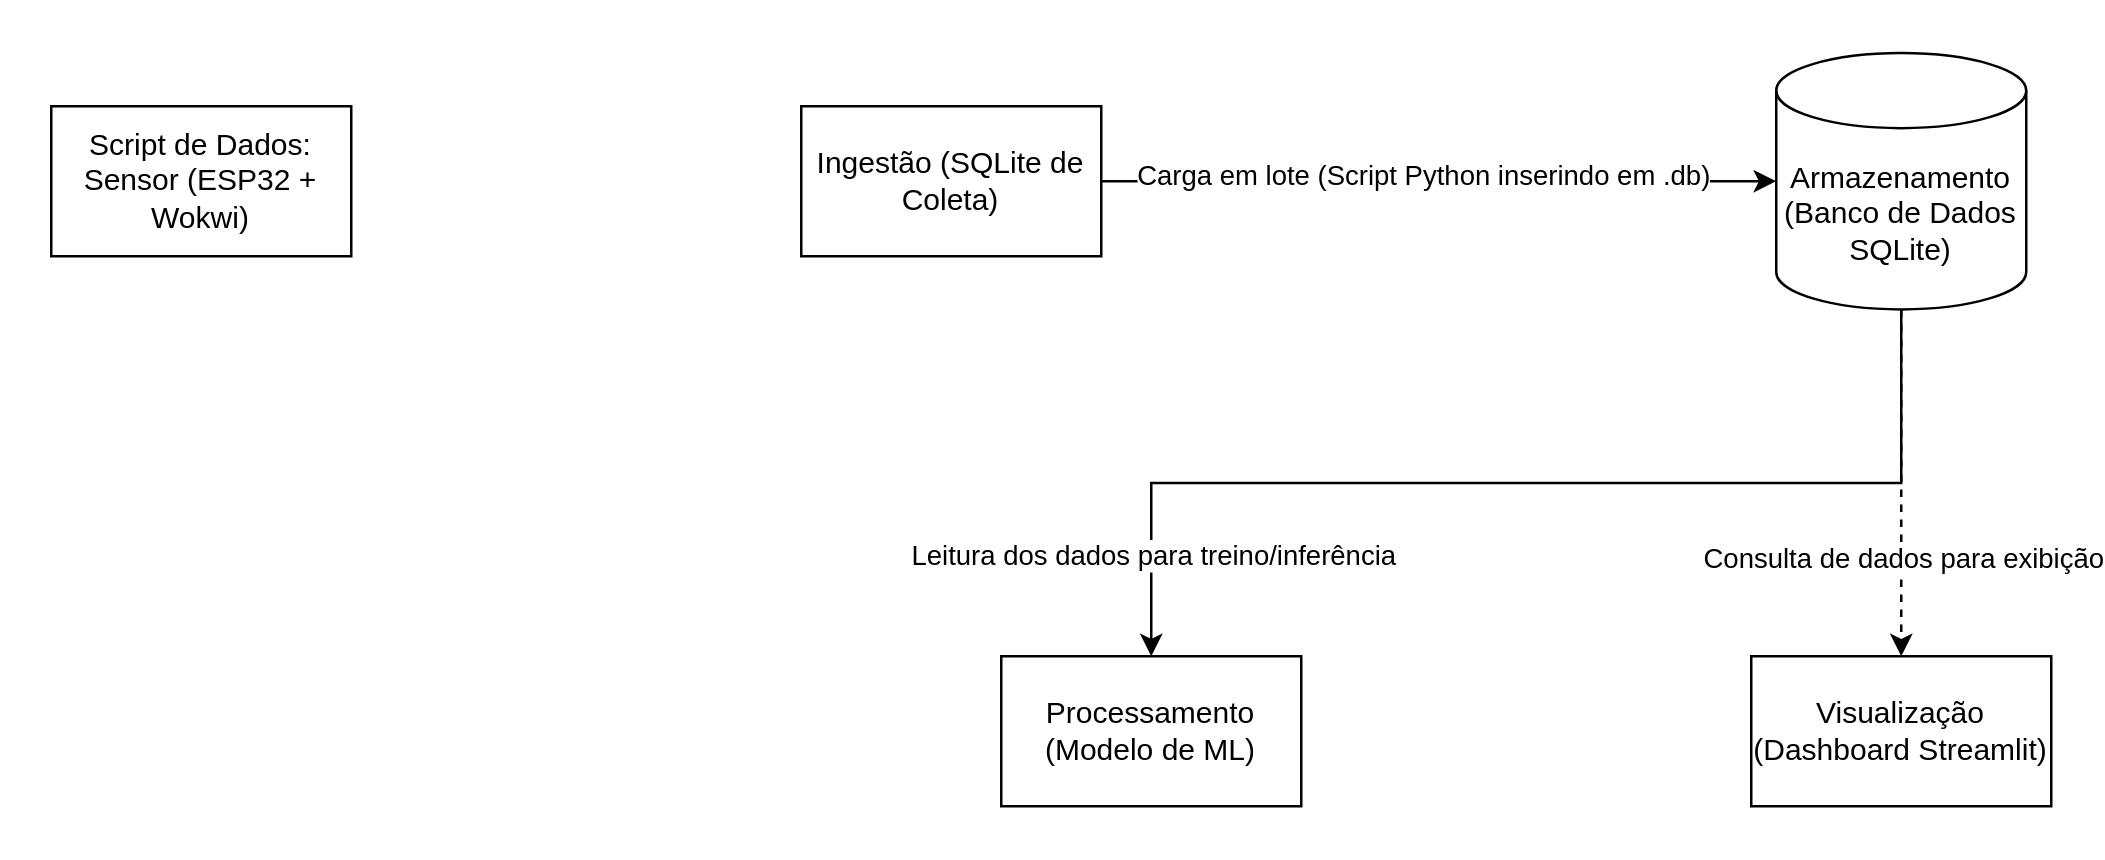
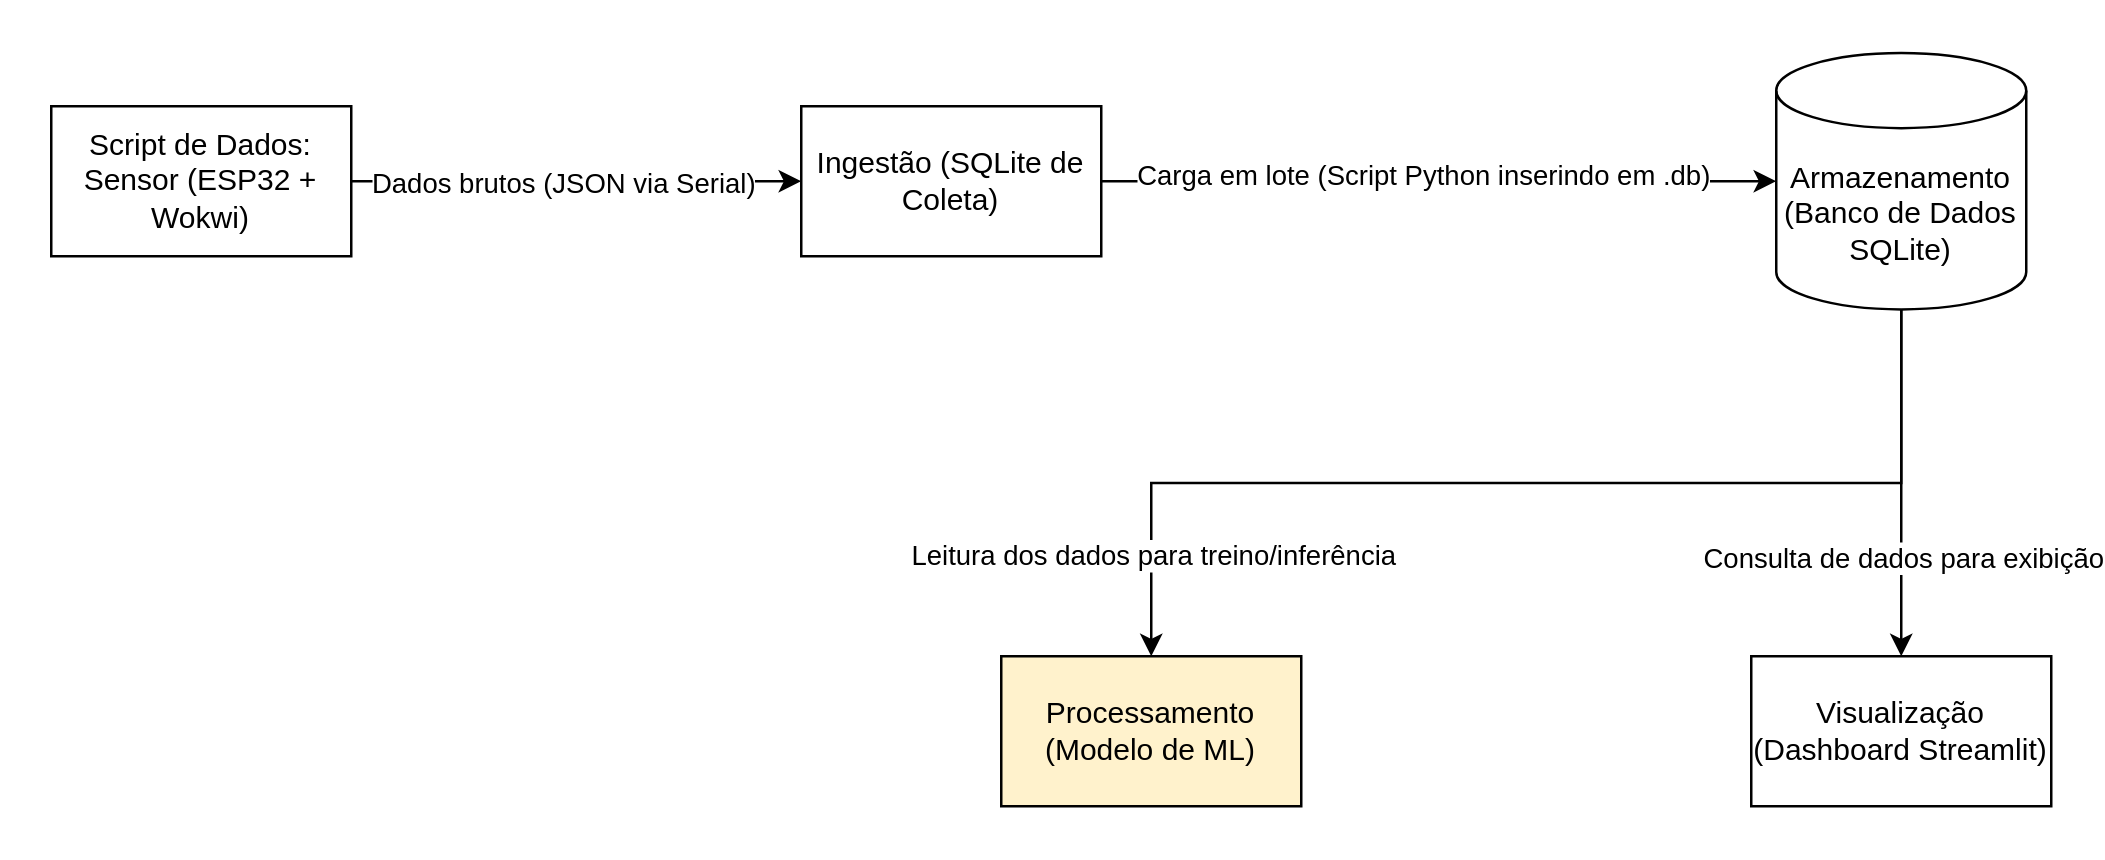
edge "Script de Dados: Sensor (ESP32 + Wokwi)" -> "Ingestão (SQLite de Coleta)": added, label "Dados brutos (JSON via Serial)"
edge "Armazenamento (Banco de Dados SQLite)" -> "Visualização (Dashboard Streamlit)": style dashed -> solid
node "Processamento (Modelo de ML)": fillcolor #ffffff -> #fff2cc
